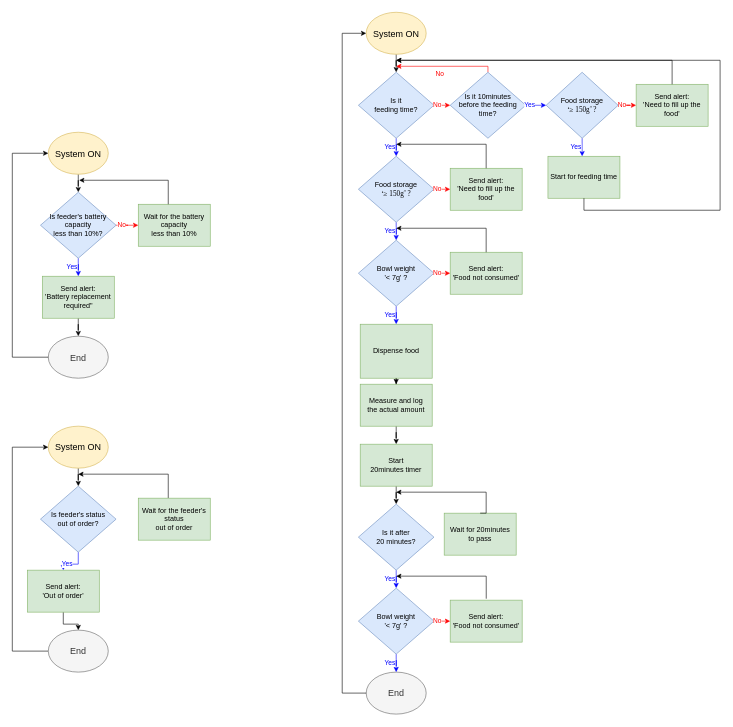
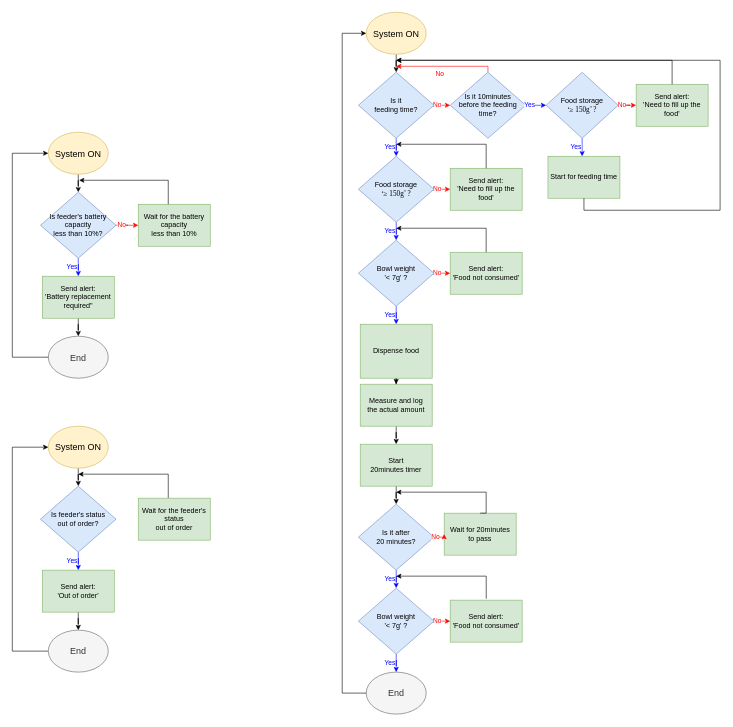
edge "Is it after 20 minutes?" -> "Wait for 20minutes to pass": added, label "No"
node "Send alert: 'Out of order'": moved (63, 591) -> (78, 591)
